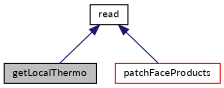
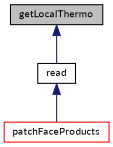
edge "getLocalThermo" -> "read": reversed
